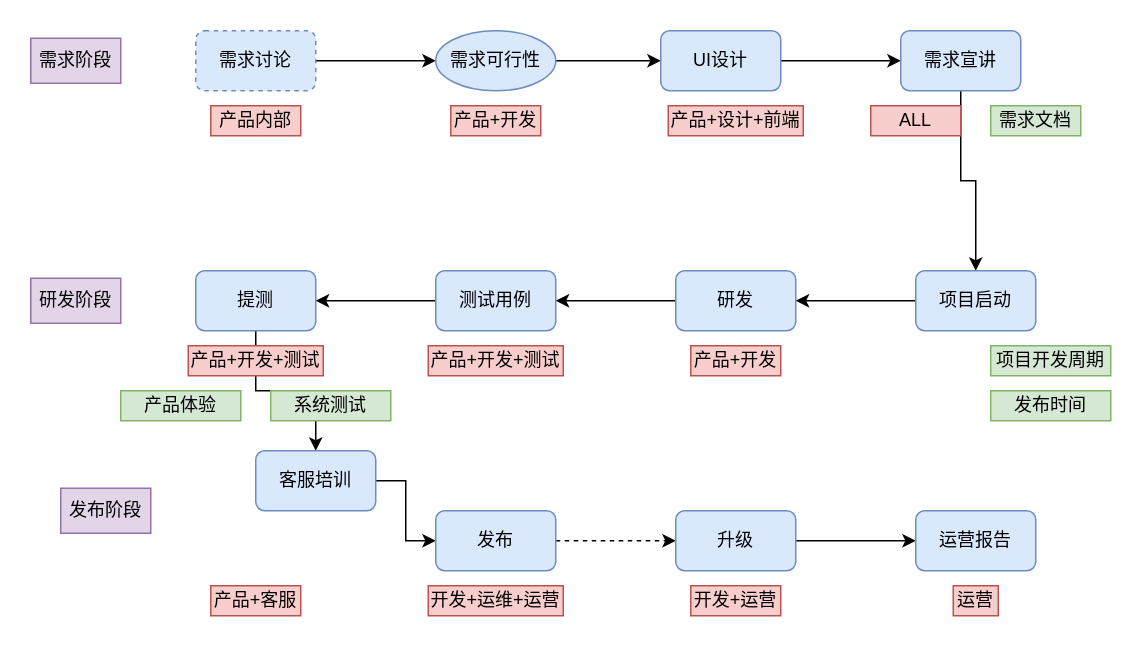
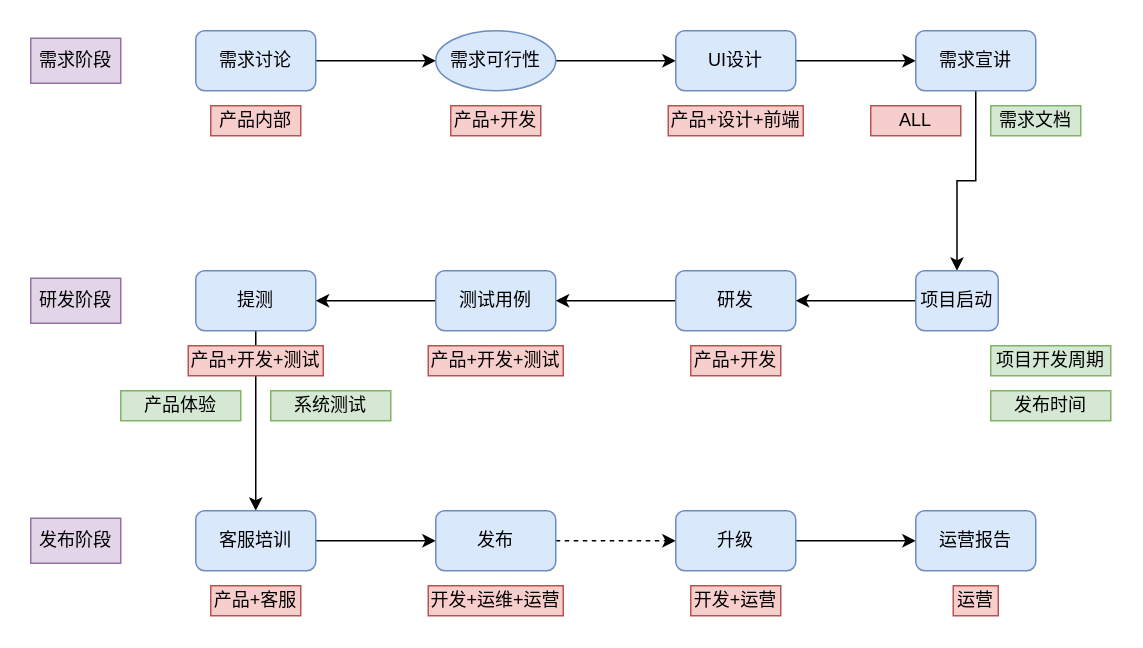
node "需求讨论": style dashed -> solid
node "UI设计": moved (721, 61) -> (736, 61)
node "需求宣讲": moved (961, 61) -> (976, 61)
node "项目启动": size 120x60 -> 83x60
node "客服培训": moved (316, 481) -> (256, 541)
node "发布阶段": moved (106, 511) -> (76, 541)
